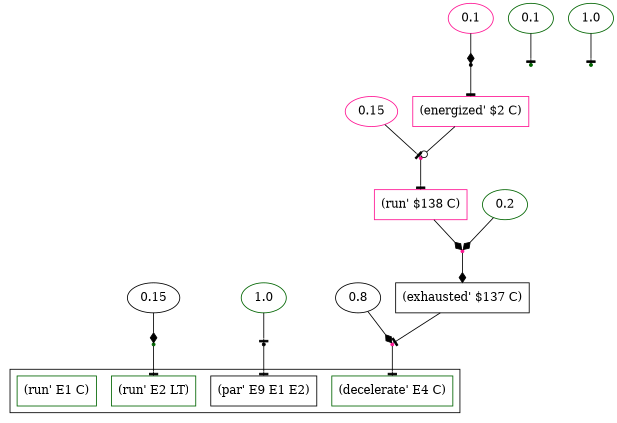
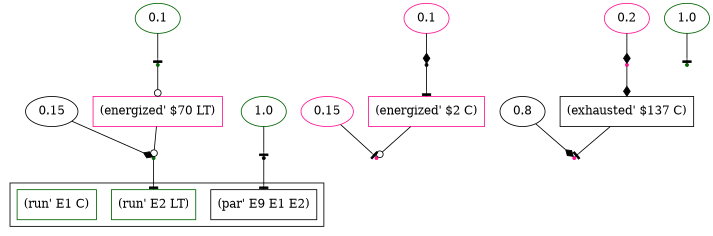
node "(energized' $70 LT)": added
node "(run' $138 C)": removed
node "0.2": color darkgreen -> deeppink
node "(decelerate' E4 C)": removed
